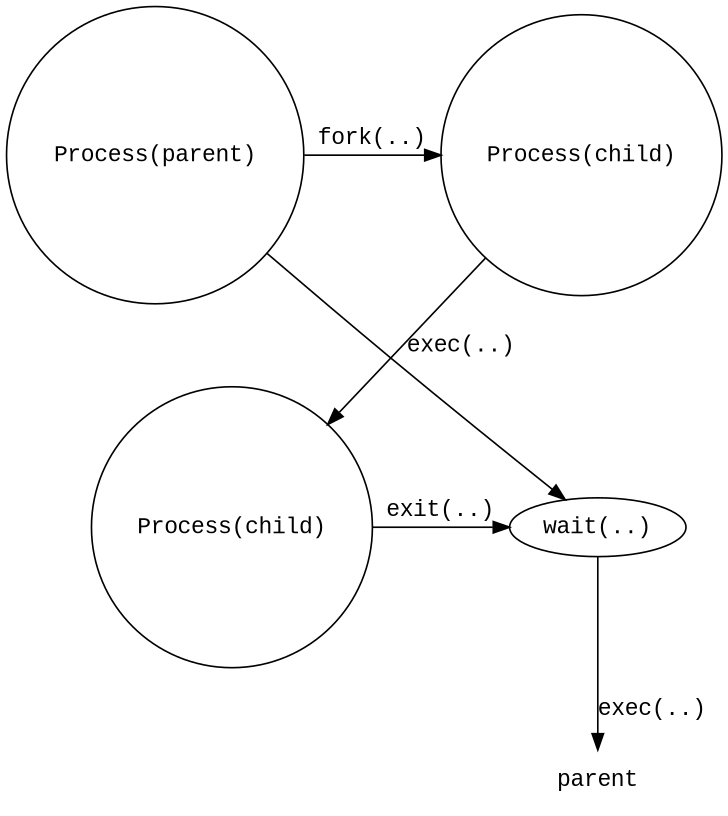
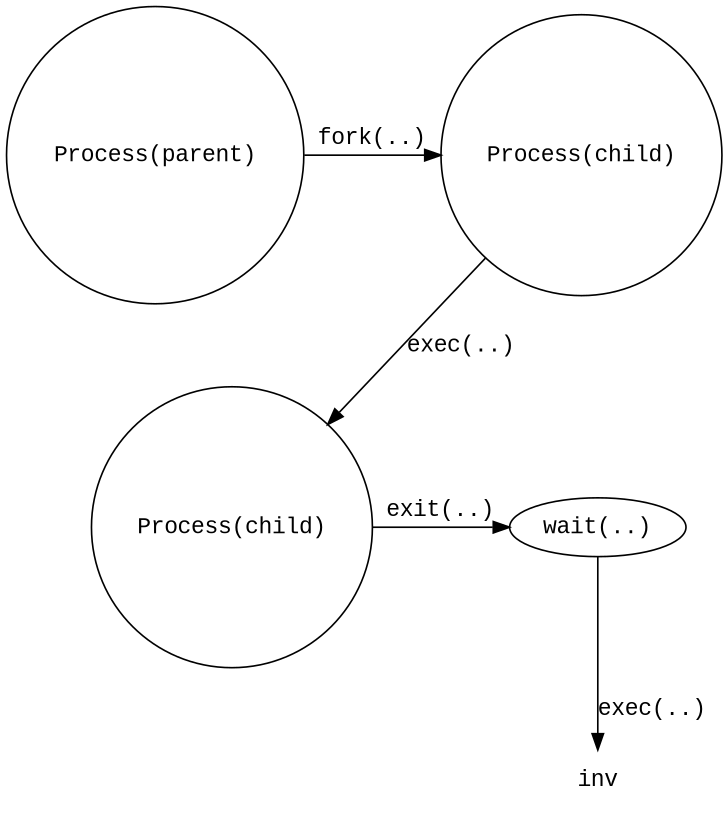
edge "Process(parent)" -> "wait(..)": removed
node "parent": label "parent" -> "inv"
